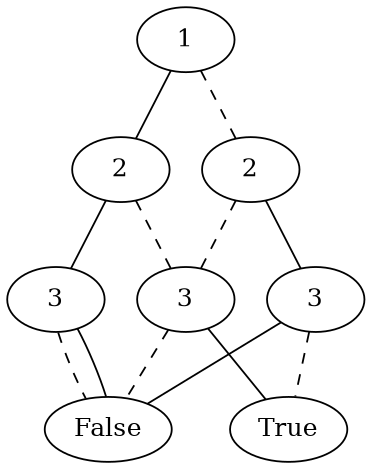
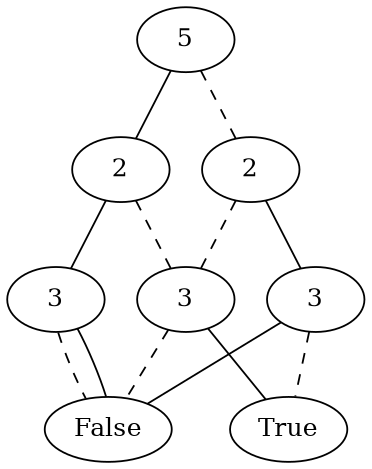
node "1": label "1" -> "5"
